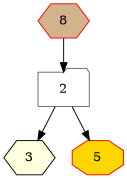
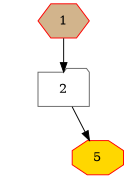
node "8": label "8" -> "1"
node "3": removed
